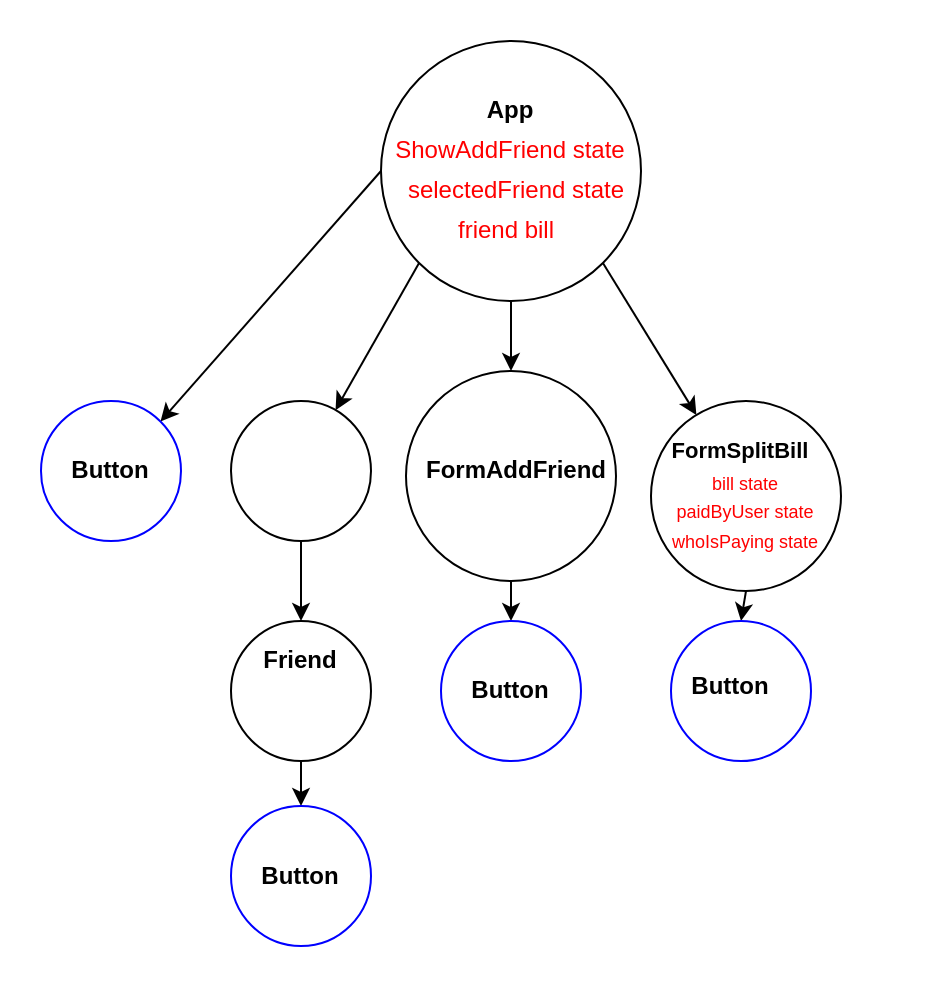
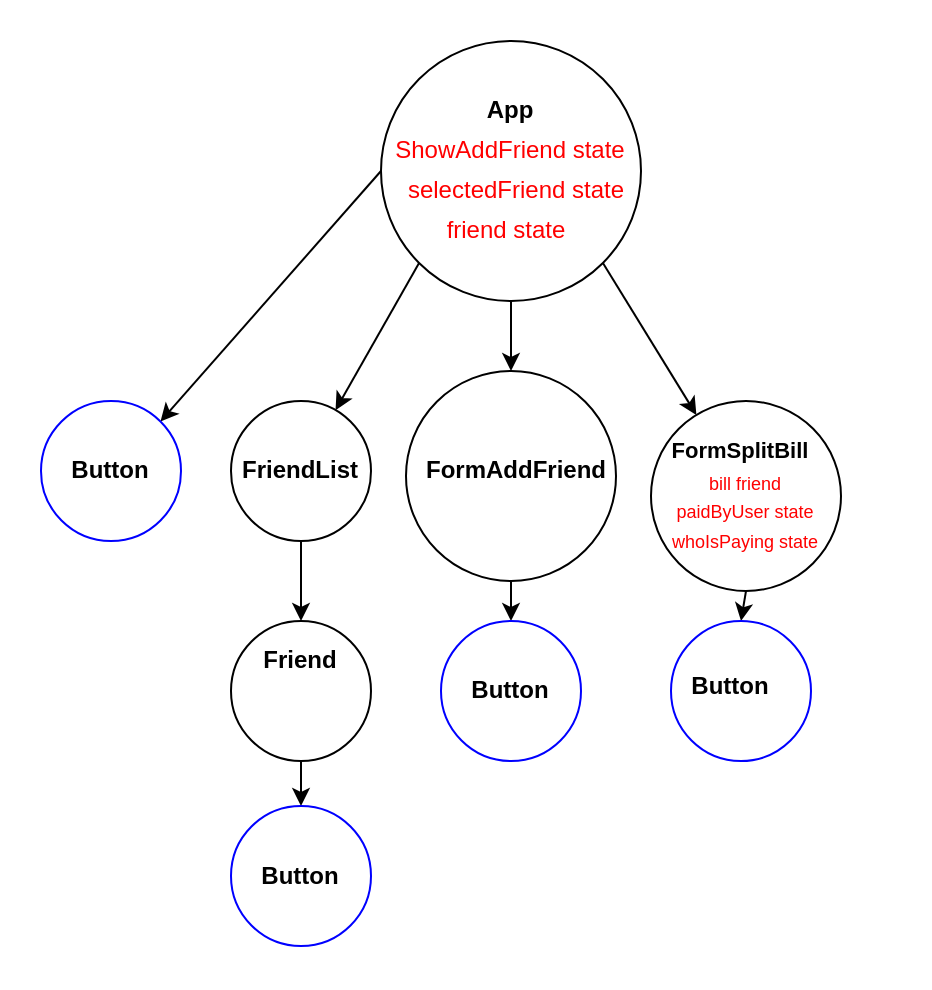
node "friend bill": label "friend bill" -> "friend state"
node "FriendList": added
node "bill state paidByUser state whoIsPaying state": label "bill state paidByUser state whoIsPaying state" -> "bill friend paidByUser state whoIsPaying state"
